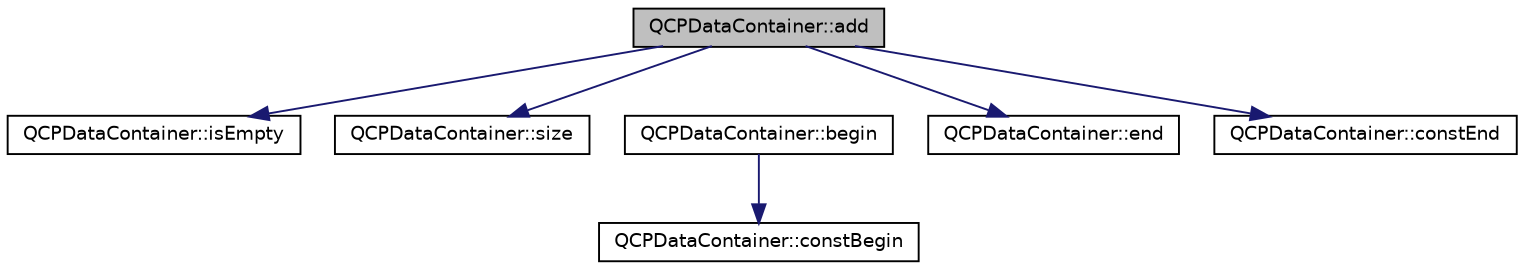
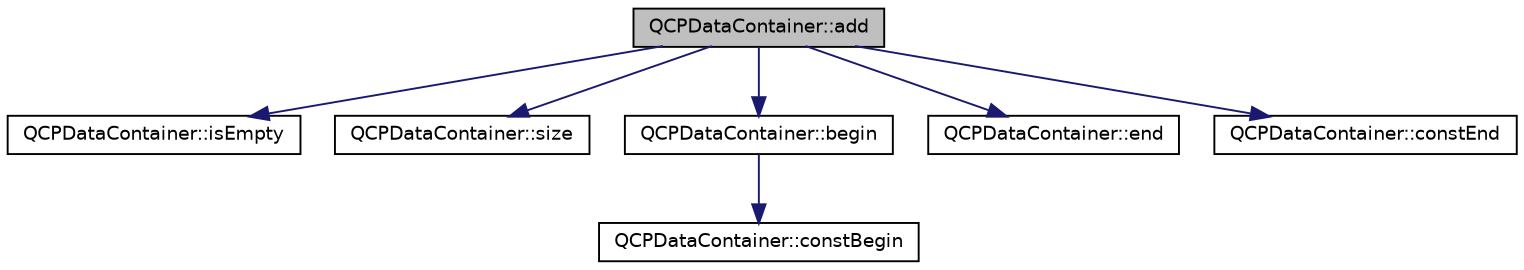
edge "QCPDataContainer::add" -> "QCPDataContainer::begin": added
